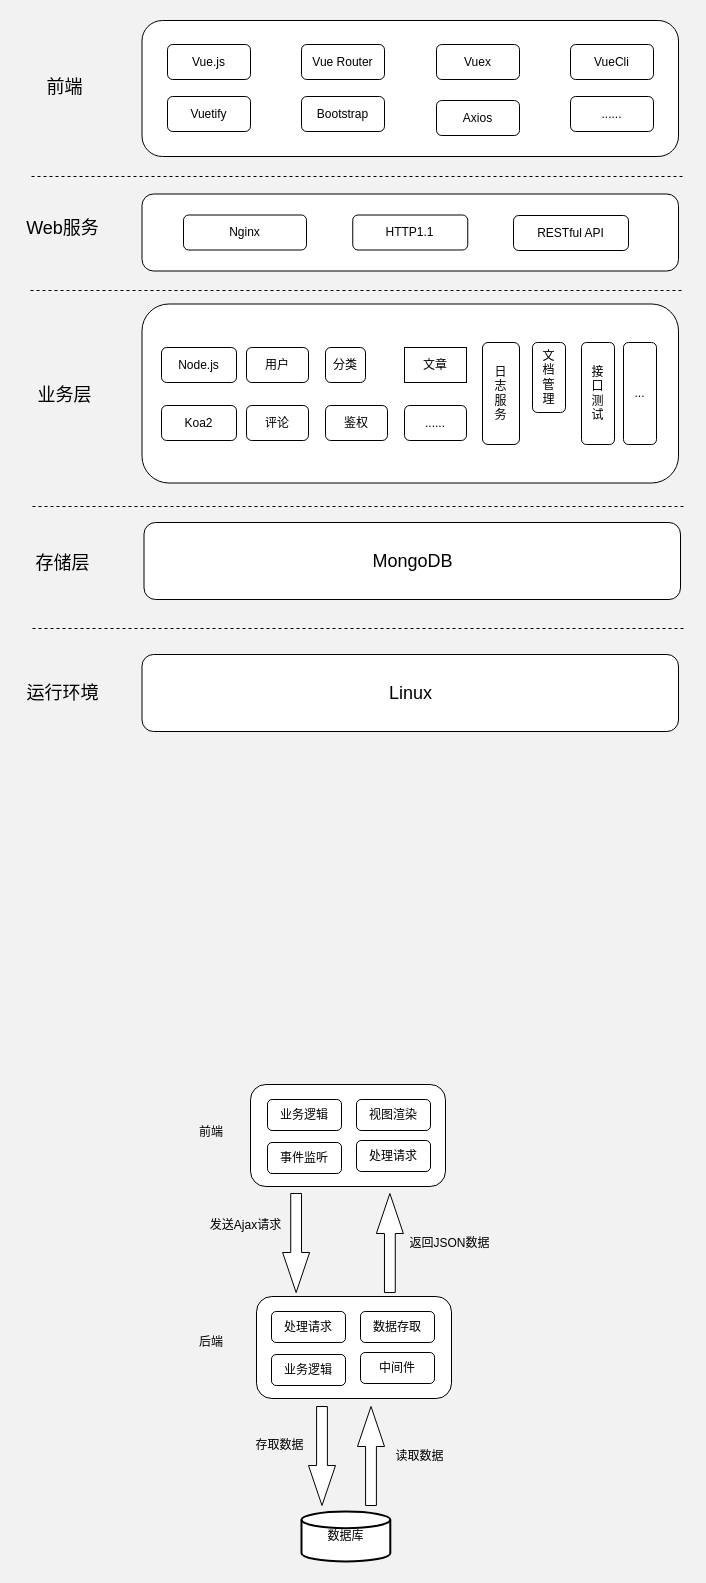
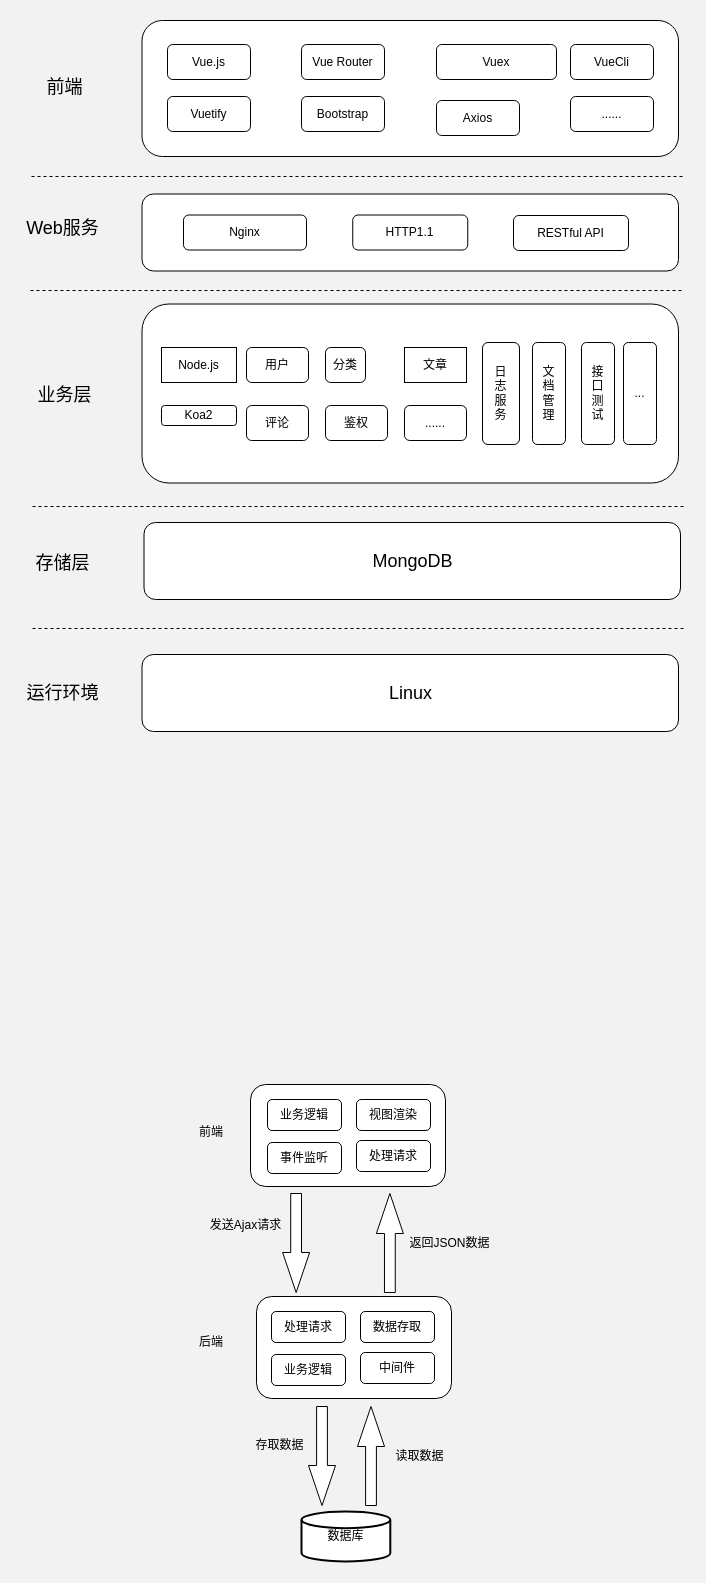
node "Vuex": size 83x35 -> 120x35
node "Node.js": shape rounded rectangle -> rectangle
node "文 档 管 理": size 33x70 -> 33x102
node "Koa2": size 75x35 -> 75x20
